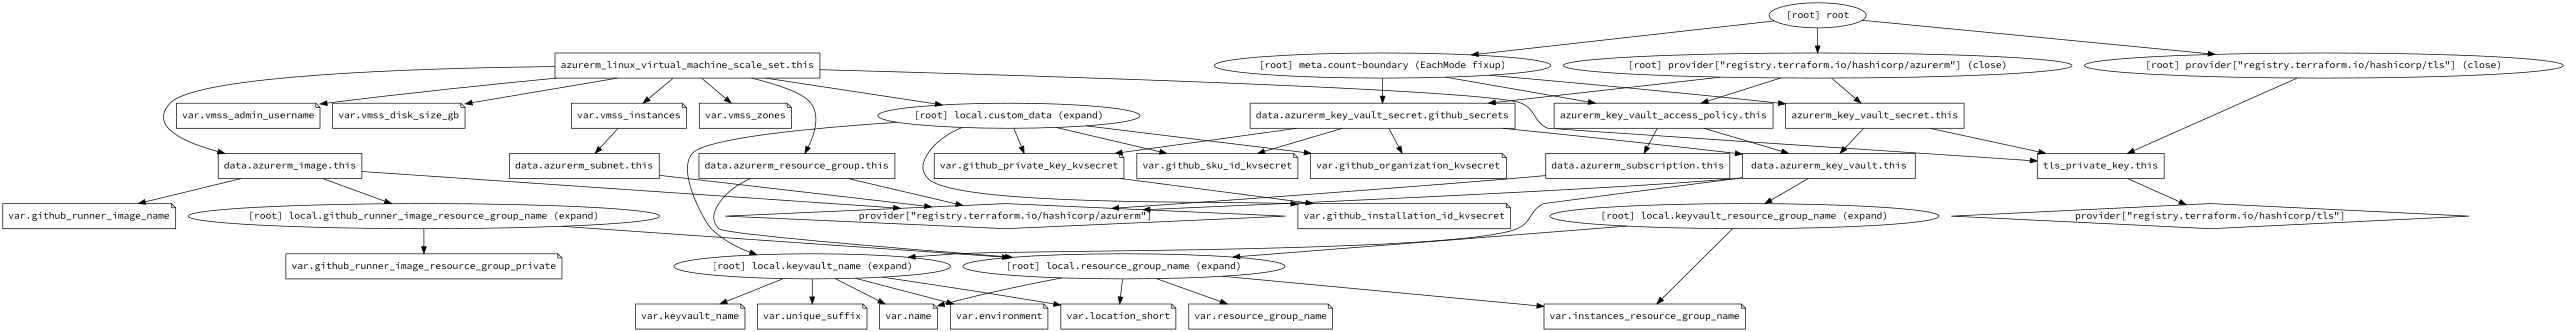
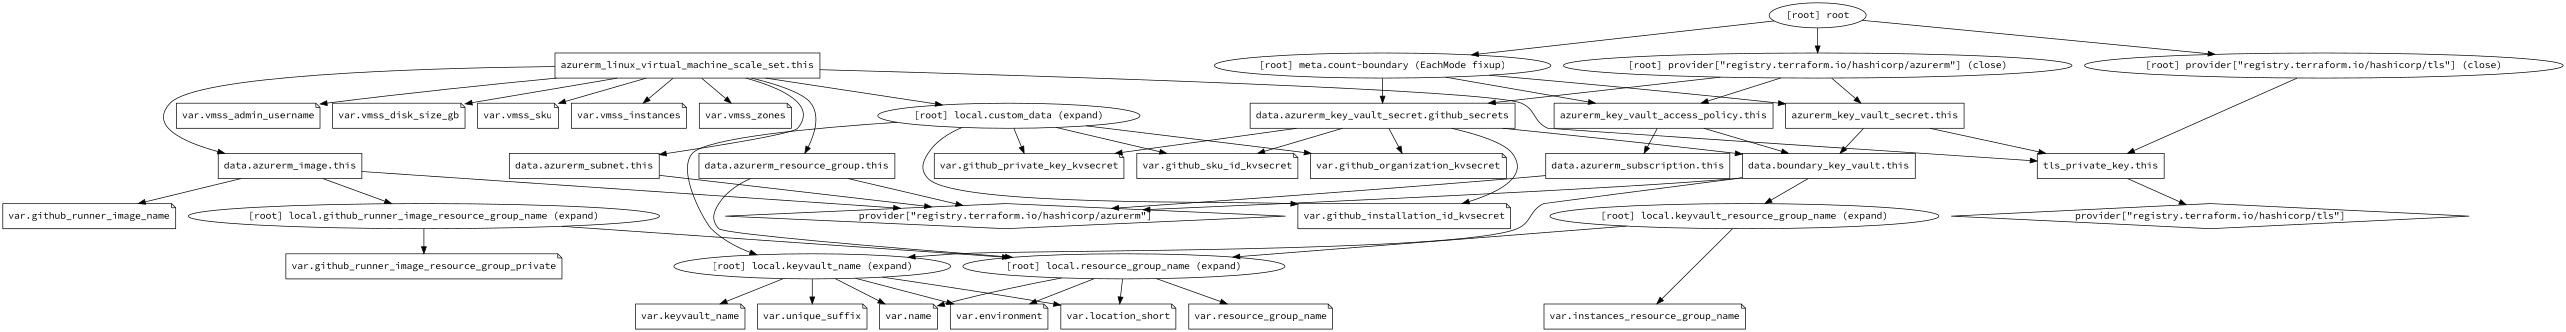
node "var.vmss_sku": added
edge "var.vmss_instances" -> "data.azurerm_subnet.this": now "azurerm_linux_virtual_machine_scale_set.this" -> "data.azurerm_subnet.this"
node "data.azurerm_key_vault.this": label "data.azurerm_key_vault.this" -> "data.boundary_key_vault.this"
edge "var.github_private_key_kvsecret" -> "var.github_installation_id_kvsecret": now "data.azurerm_key_vault_secret.github_secrets" -> "var.github_installation_id_kvsecret"
edge "[root] local.resource_group_name (expand)" -> "var.instances_resource_group_name": now "[root] local.resource_group_name (expand)" -> "var.environment"
